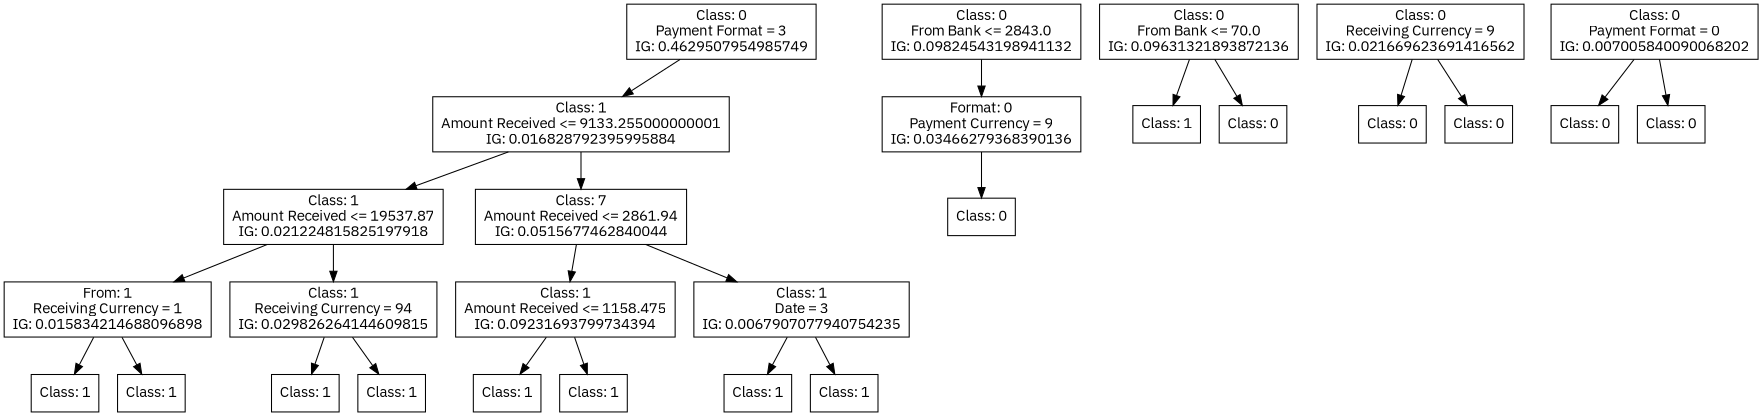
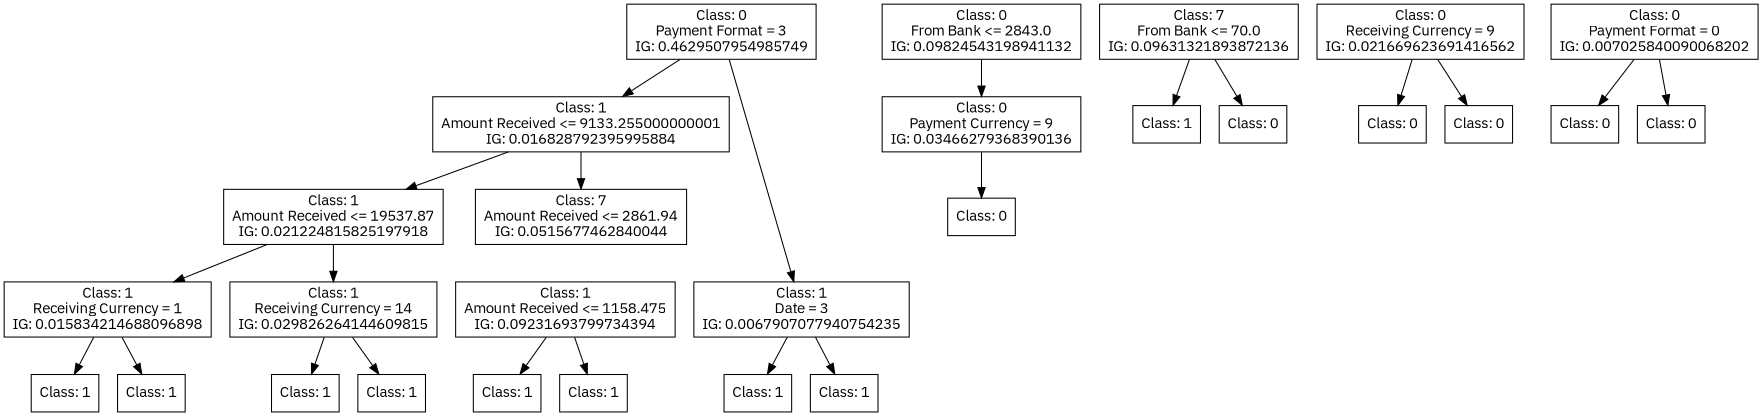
node "Class: 0 From Bank <= 70.0 IG: 0.09631321893872136": label "Class: 0 From Bank <= 70.0 IG: 0.09631321893872136" -> "Class: 7 From Bank <= 70.0 IG: 0.09631321893872136"
node "Class: 0 Payment Format = 0 IG: 0.007005840090068202": label "Class: 0 Payment Format = 0 IG: 0.007005840090068202" -> "Class: 0 Payment Format = 0 IG: 0.007025840090068202"
node "Format: 0 Payment Currency = 9 IG: 0.03466279368390136": label "Format: 0 Payment Currency = 9 IG: 0.03466279368390136" -> "Class: 0 Payment Currency = 9 IG: 0.03466279368390136"
edge "Class: 7 Amount Received <= 2861.94 IG: 0.0515677462840044" -> "Class: 1 Amount Received <= 1158.475 IG: 0.09231693799734394": removed
edge "Class: 7 Amount Received <= 2861.94 IG: 0.0515677462840044" -> "Class: 1 Date = 3 IG: 0.0067907077940754235": now "Class: 0 Payment Format = 3 IG: 0.4629507954985749" -> "Class: 1 Date = 3 IG: 0.0067907077940754235"
node "From: 1 Receiving Currency = 1 IG: 0.015834214688096898": label "From: 1 Receiving Currency = 1 IG: 0.015834214688096898" -> "Class: 1 Receiving Currency = 1 IG: 0.015834214688096898"
node "Class: 1 Receiving Currency = 94 IG: 0.029826264144609815": label "Class: 1 Receiving Currency = 94 IG: 0.029826264144609815" -> "Class: 1 Receiving Currency = 14 IG: 0.029826264144609815"
